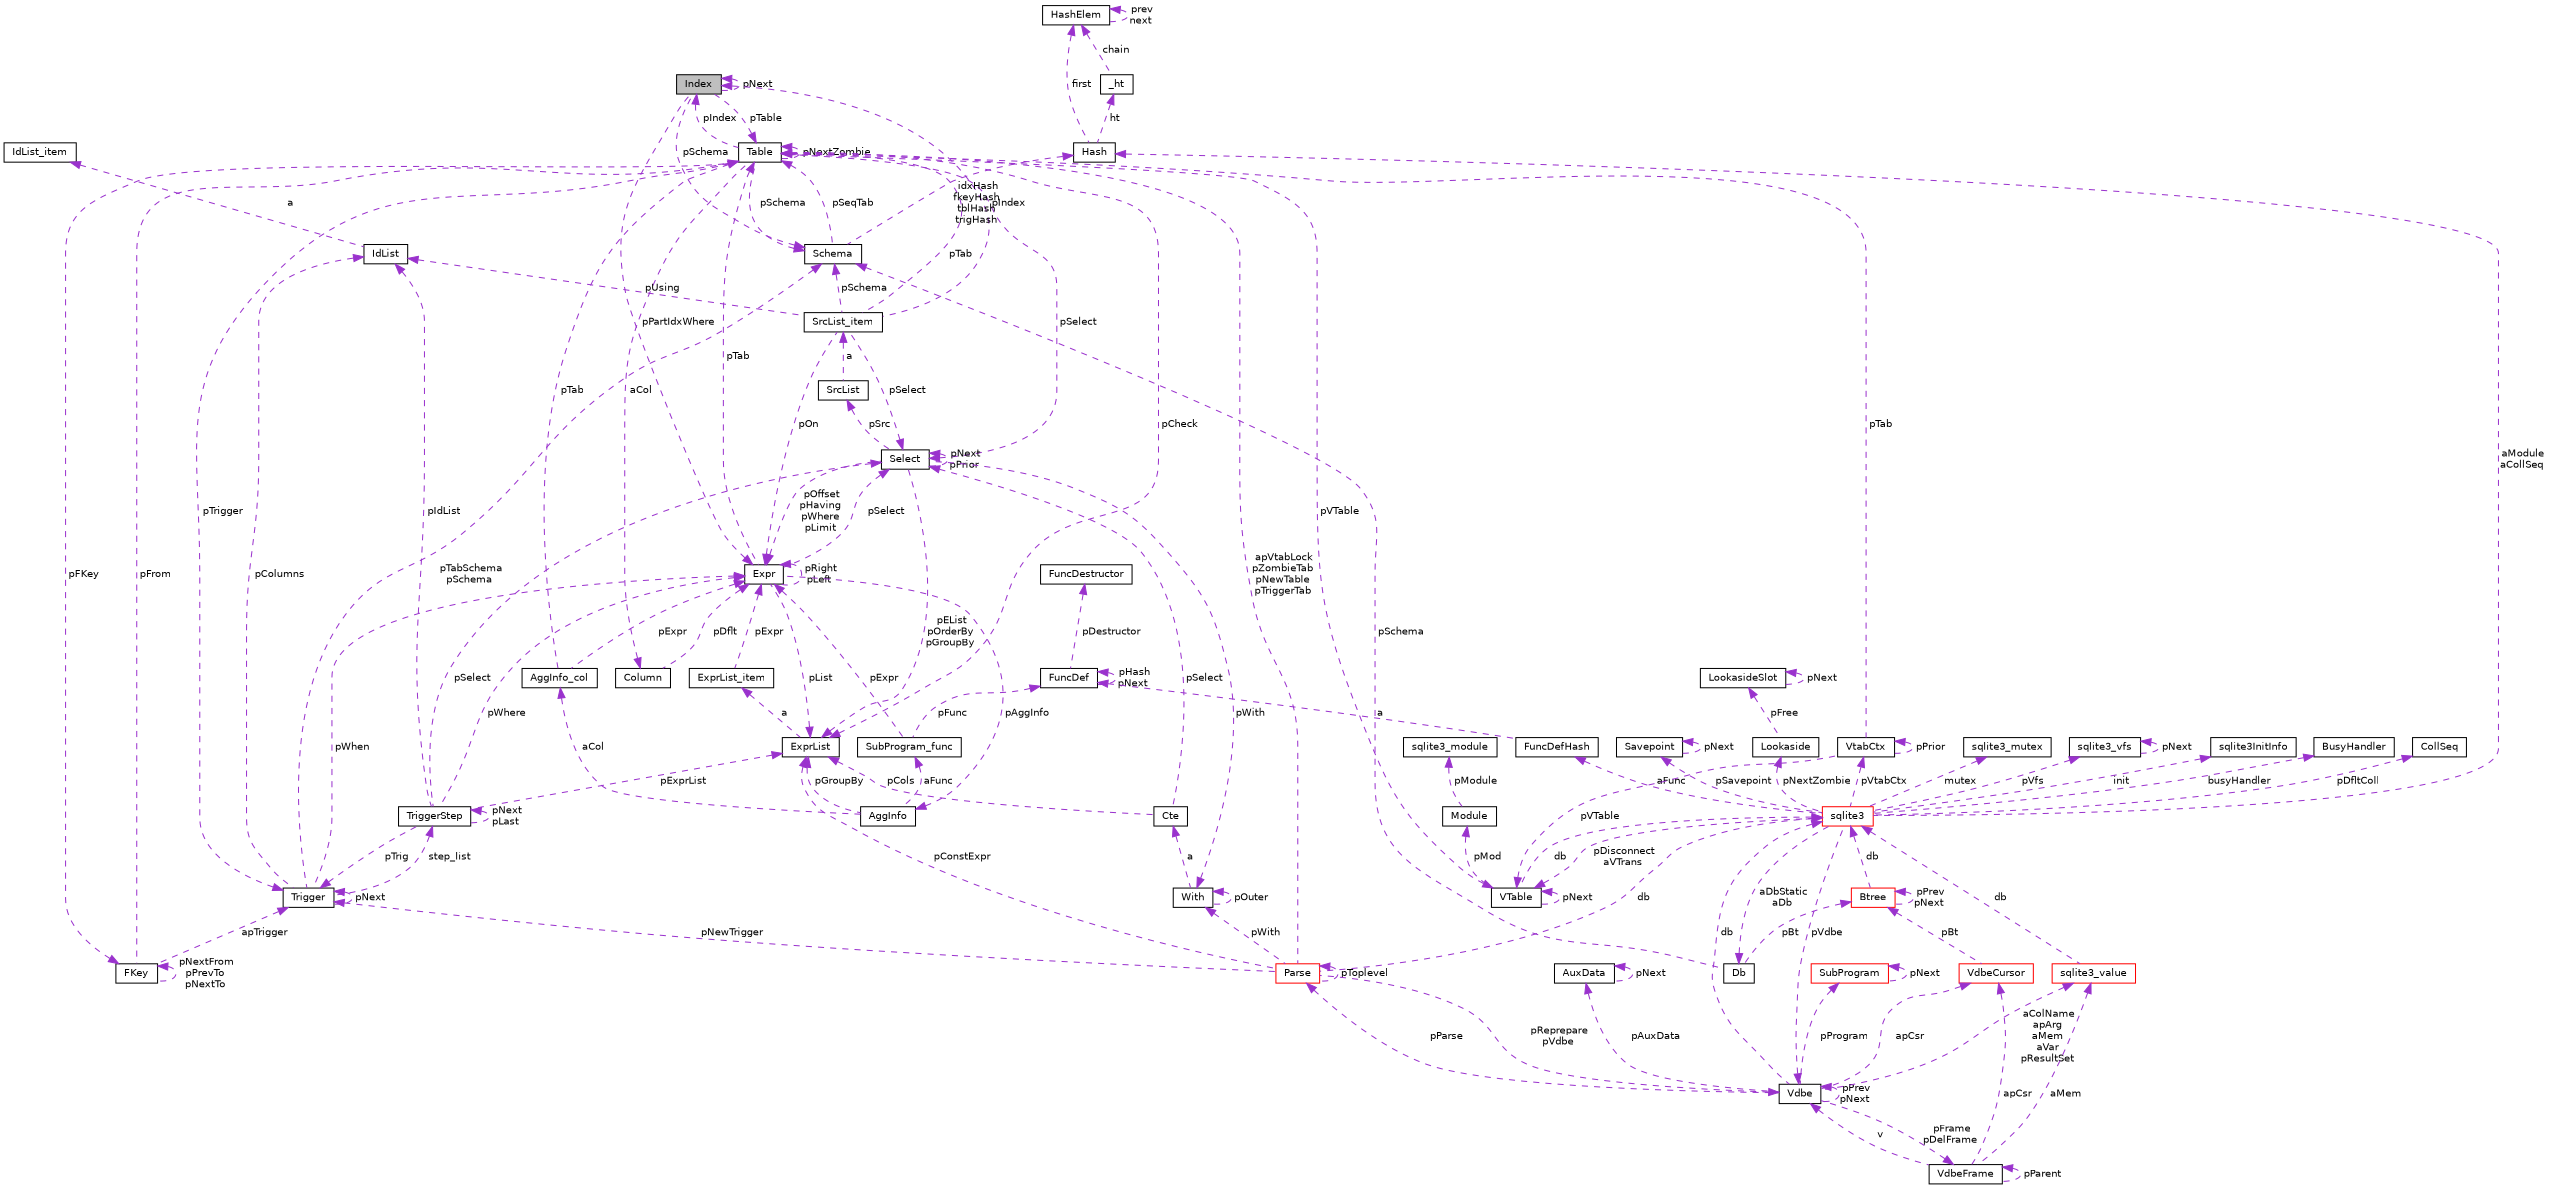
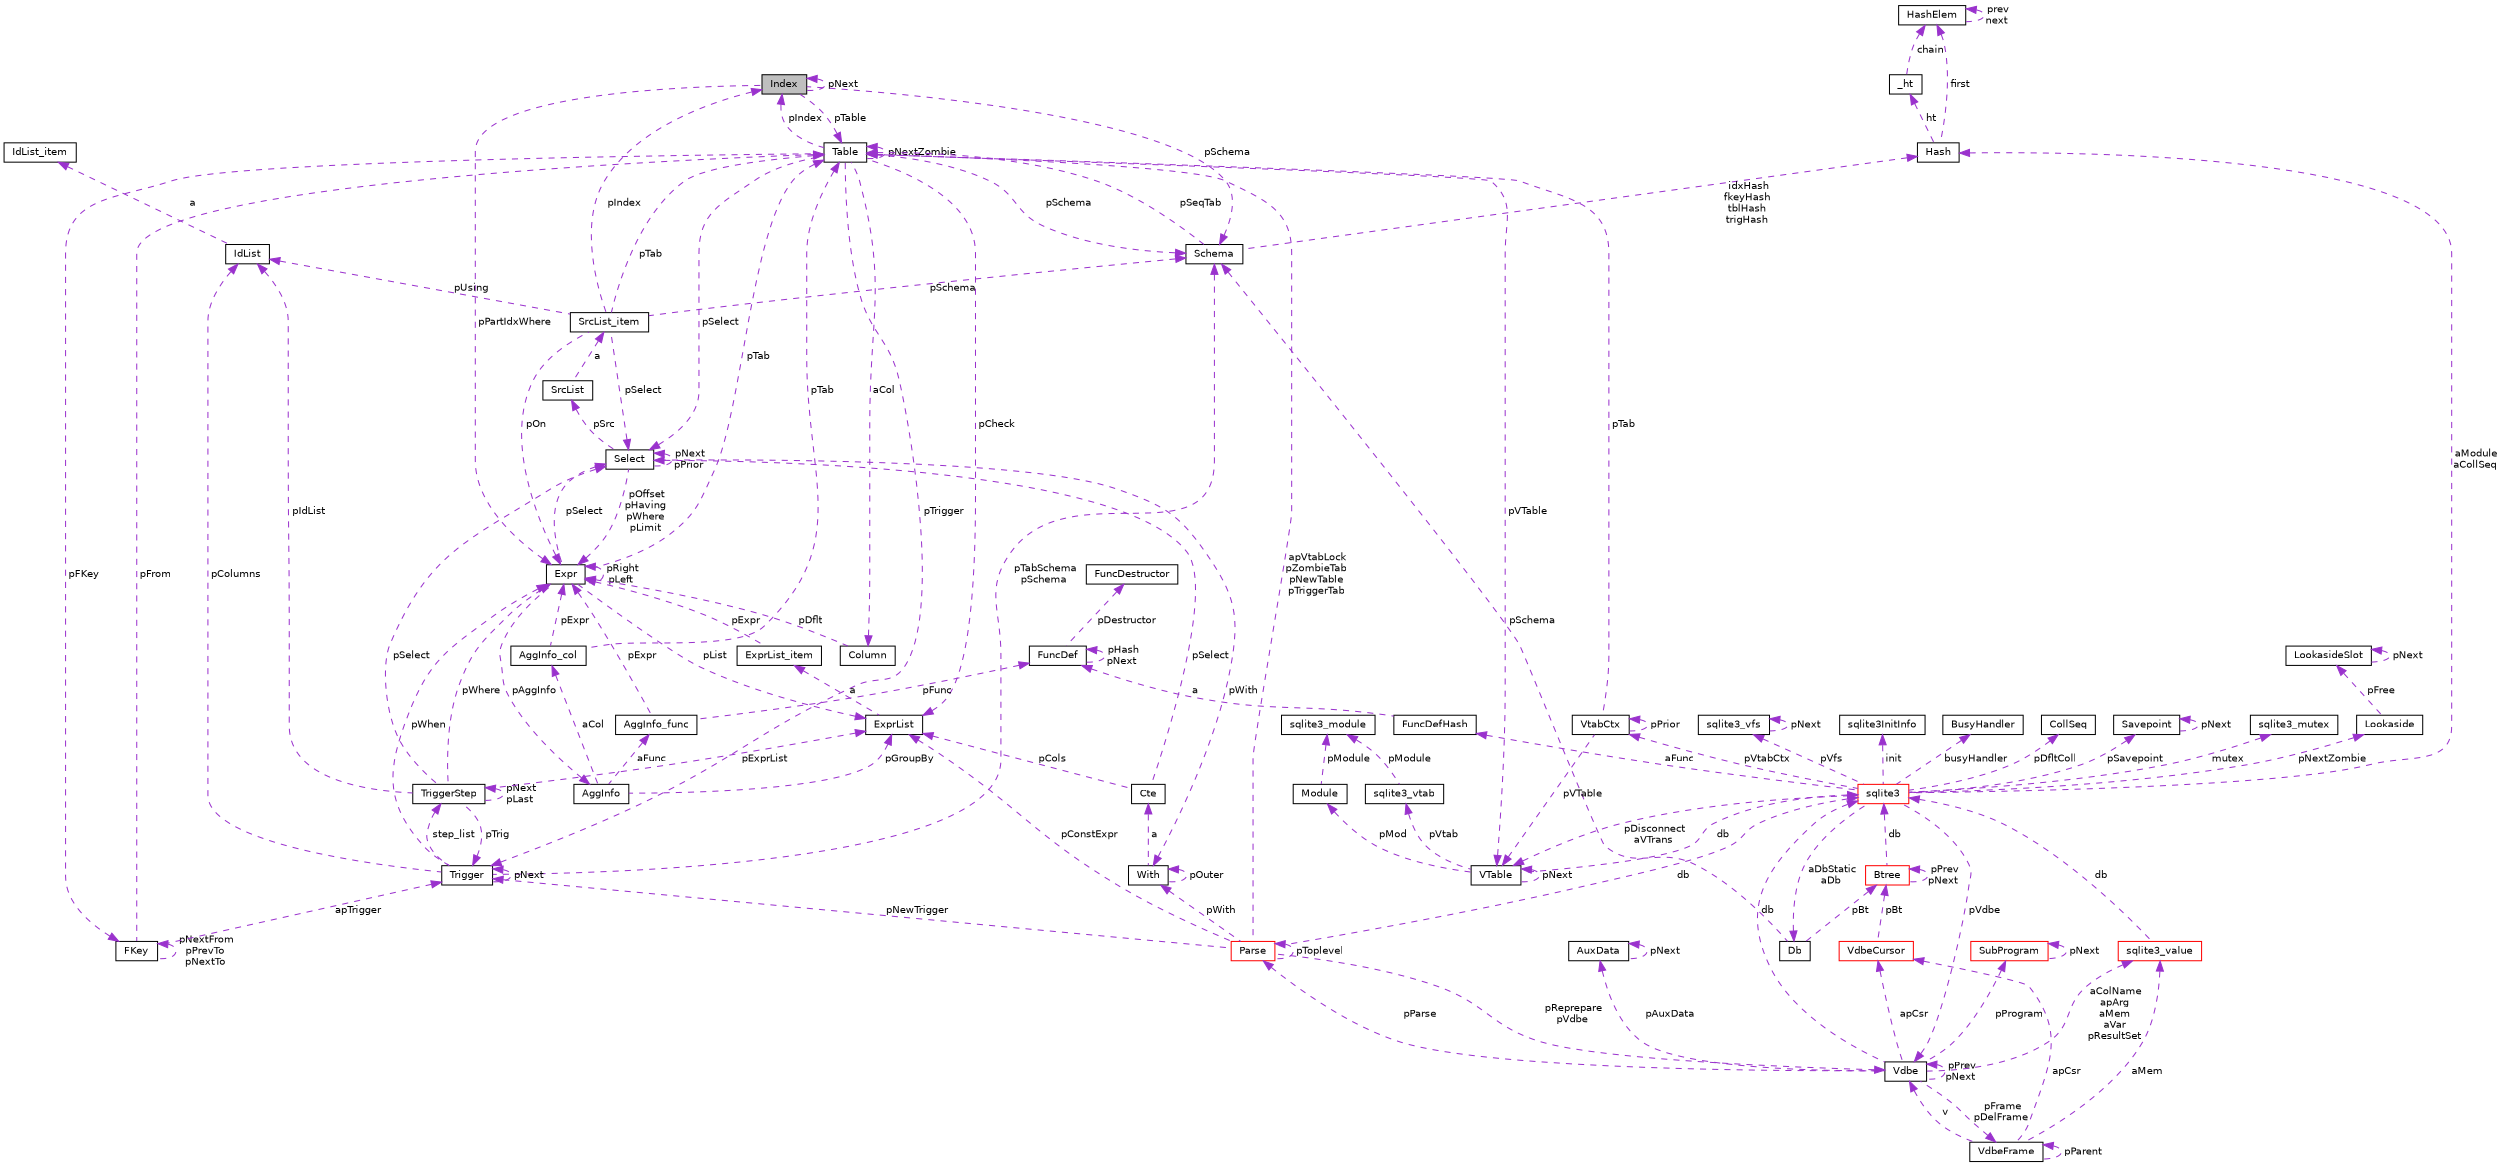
edge "Select" -> "ExprList": removed, label "pEList pOrderBy pGroupBy"
node "SubProgram_func": label "SubProgram_func" -> "AggInfo_func"
node "sqlite3_vtab": added
